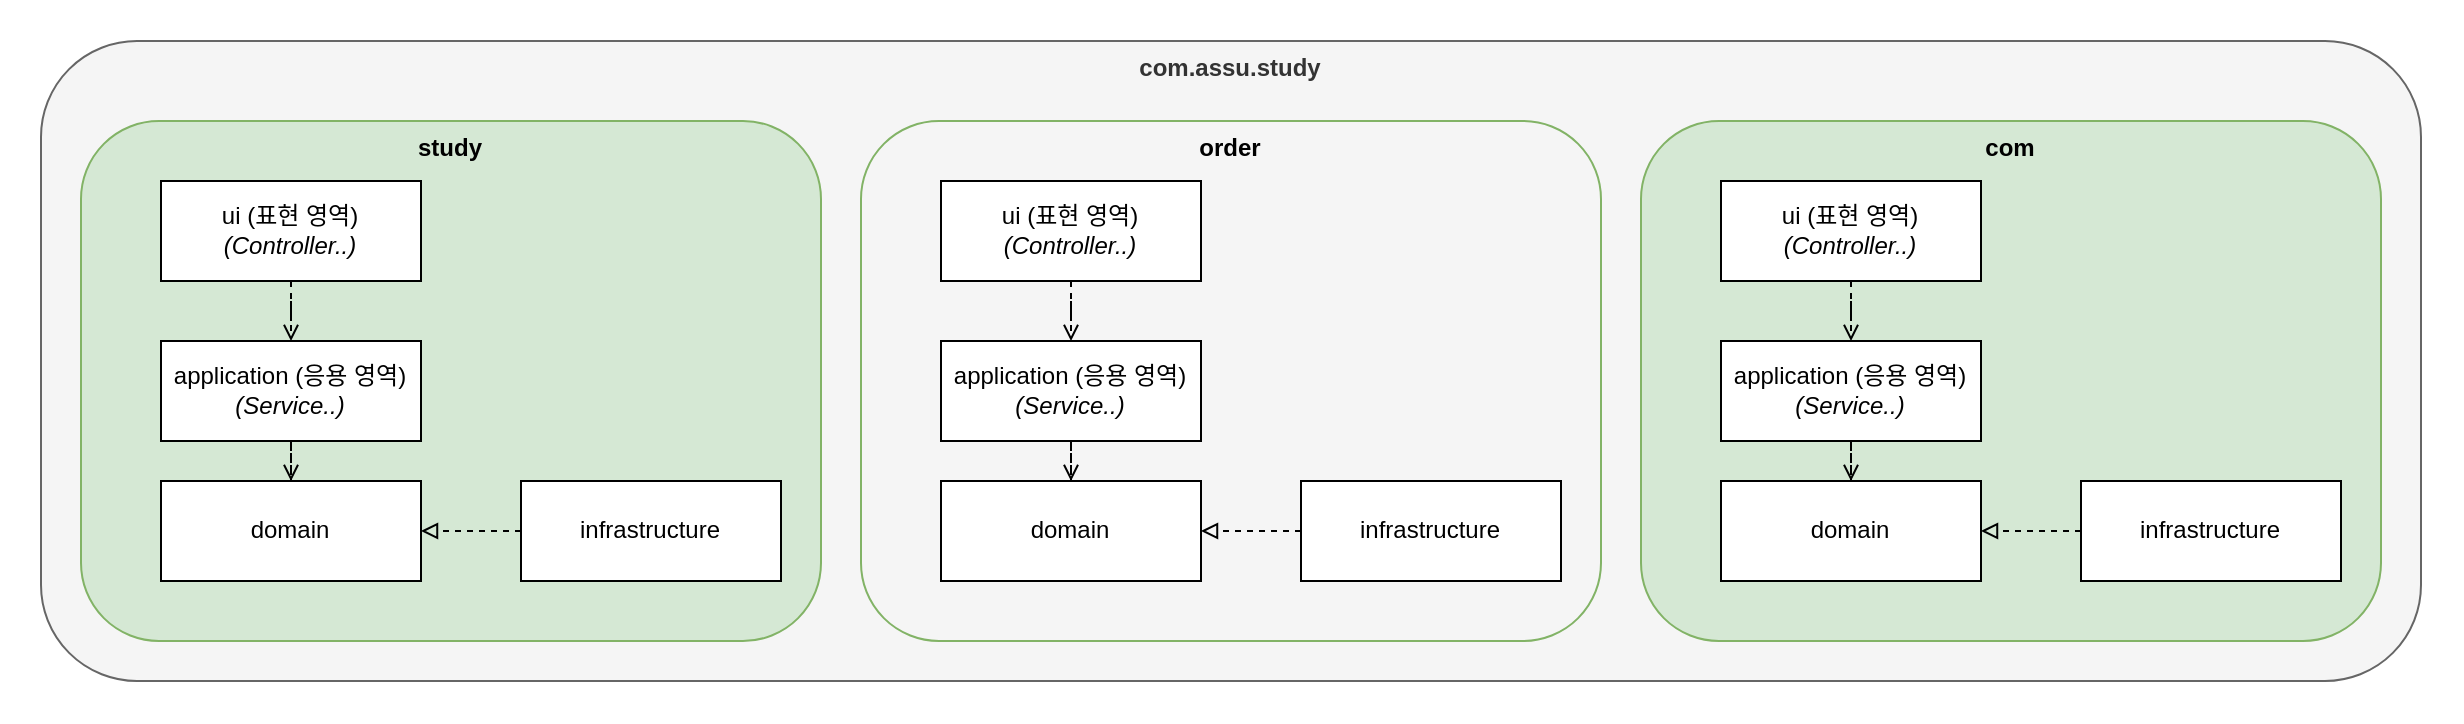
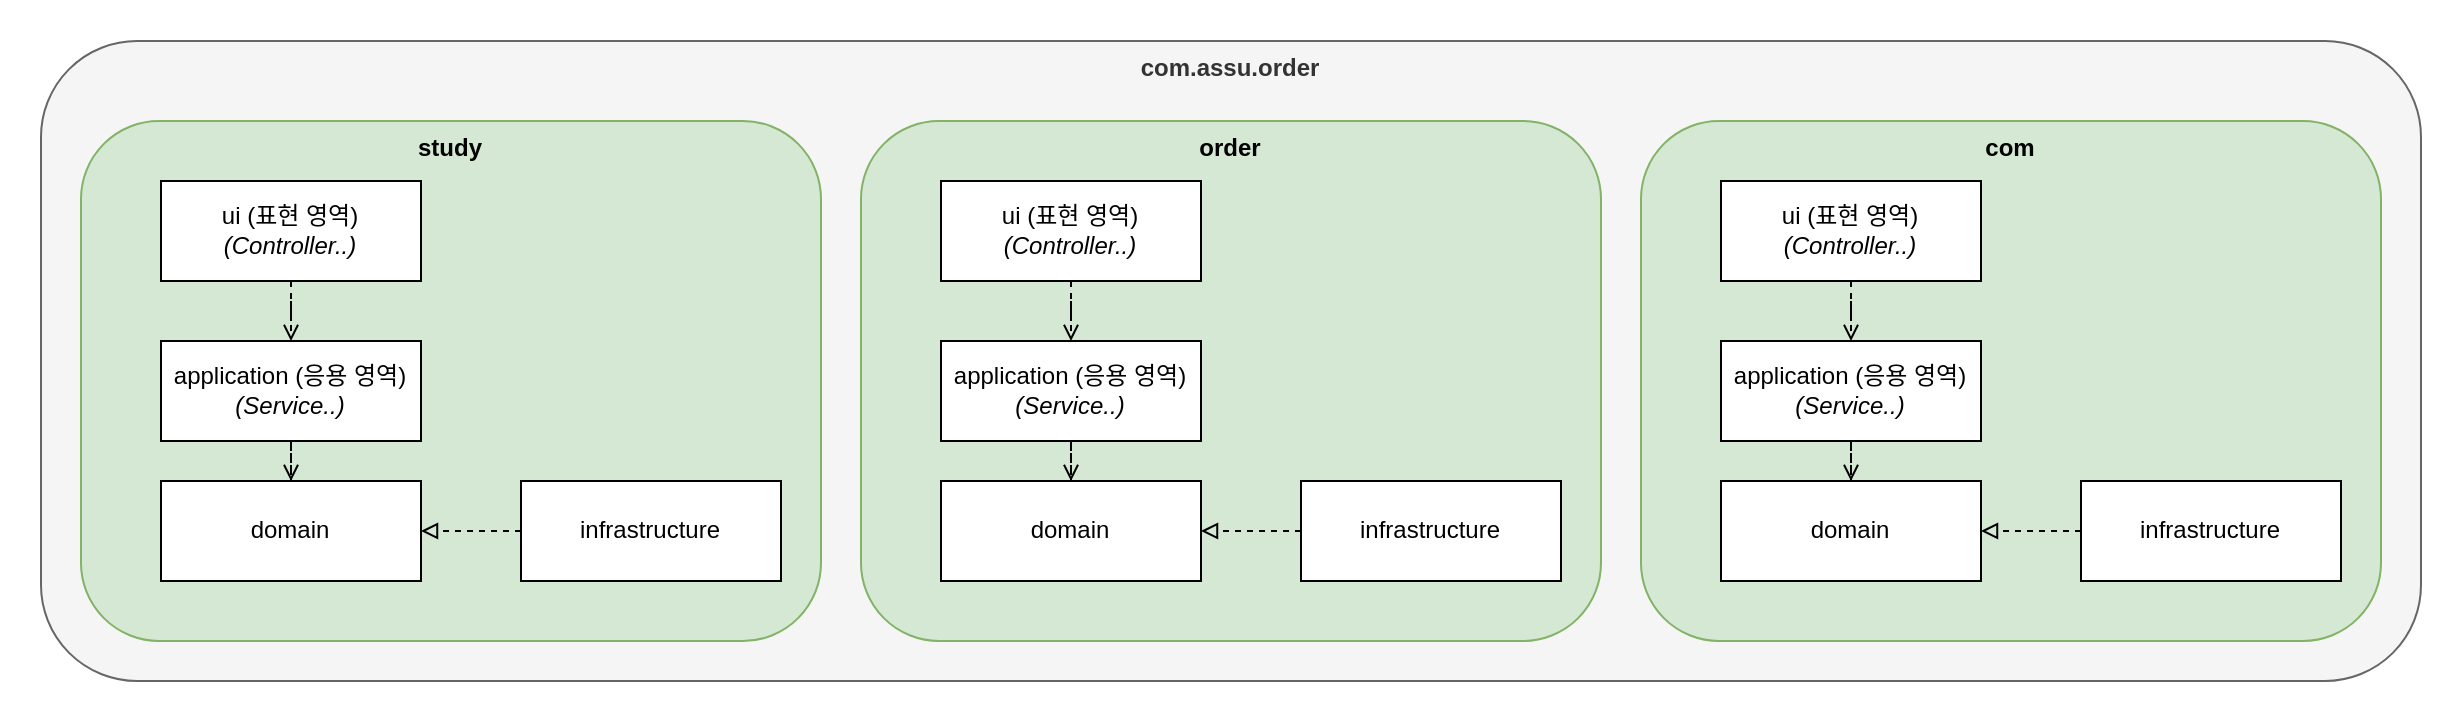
node "com.assu.study": label "com.assu.study" -> "com.assu.order"
node "order": fillcolor #f5f5f5 -> #d5e8d4
